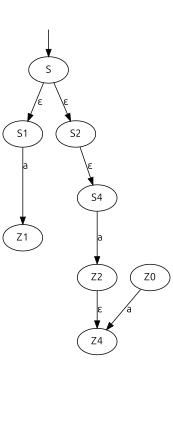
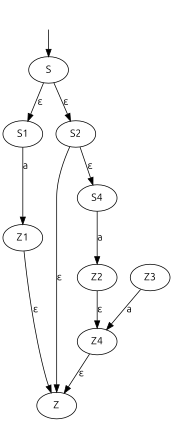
node "Z0": label "Z0" -> "Z3"
node "Z": added
